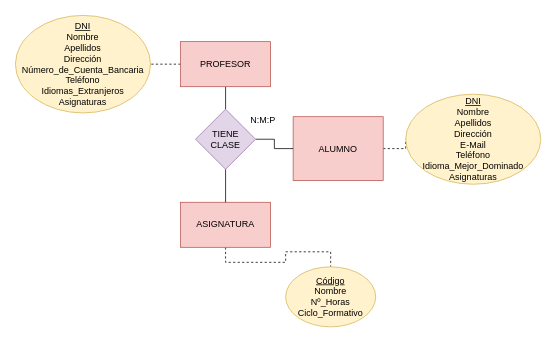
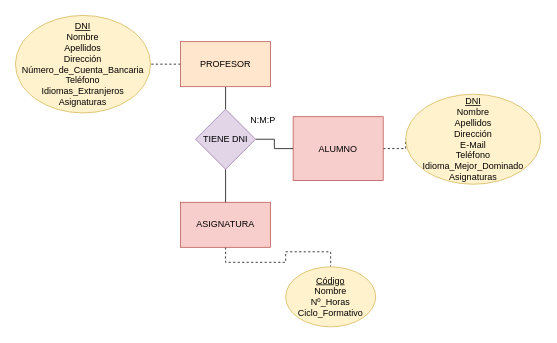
node "PROFESOR": fillcolor #f8cecc -> #ffe6cc
node "TIENE CLASE": label "TIENE CLASE" -> "TIENE DNI"
